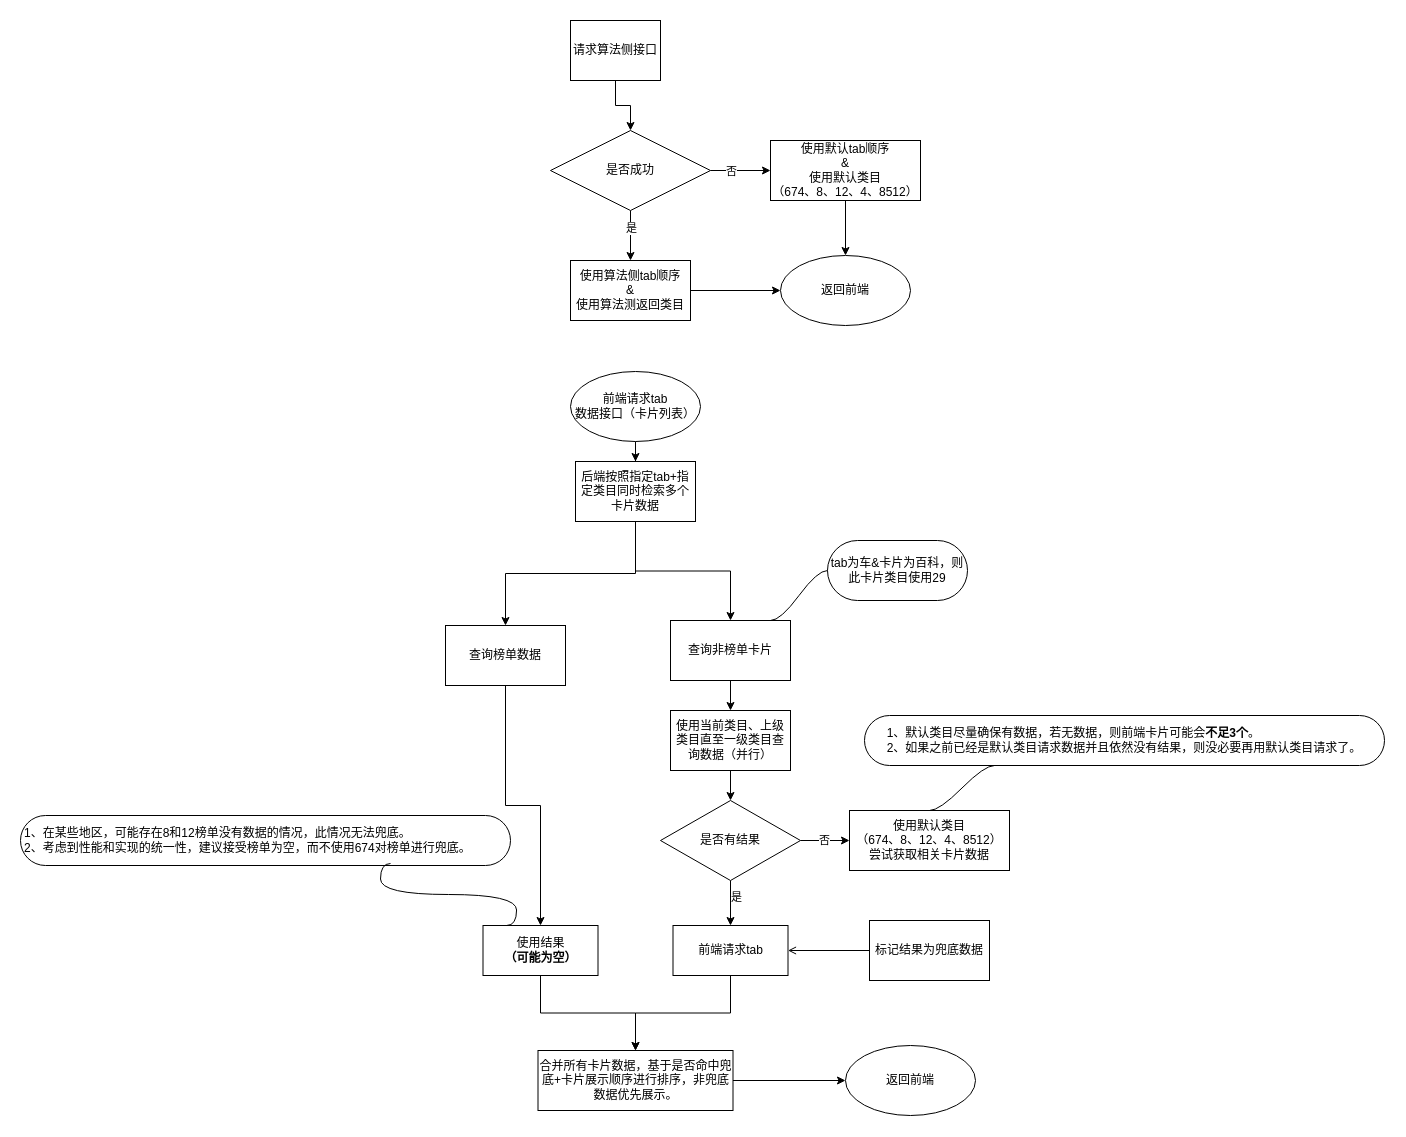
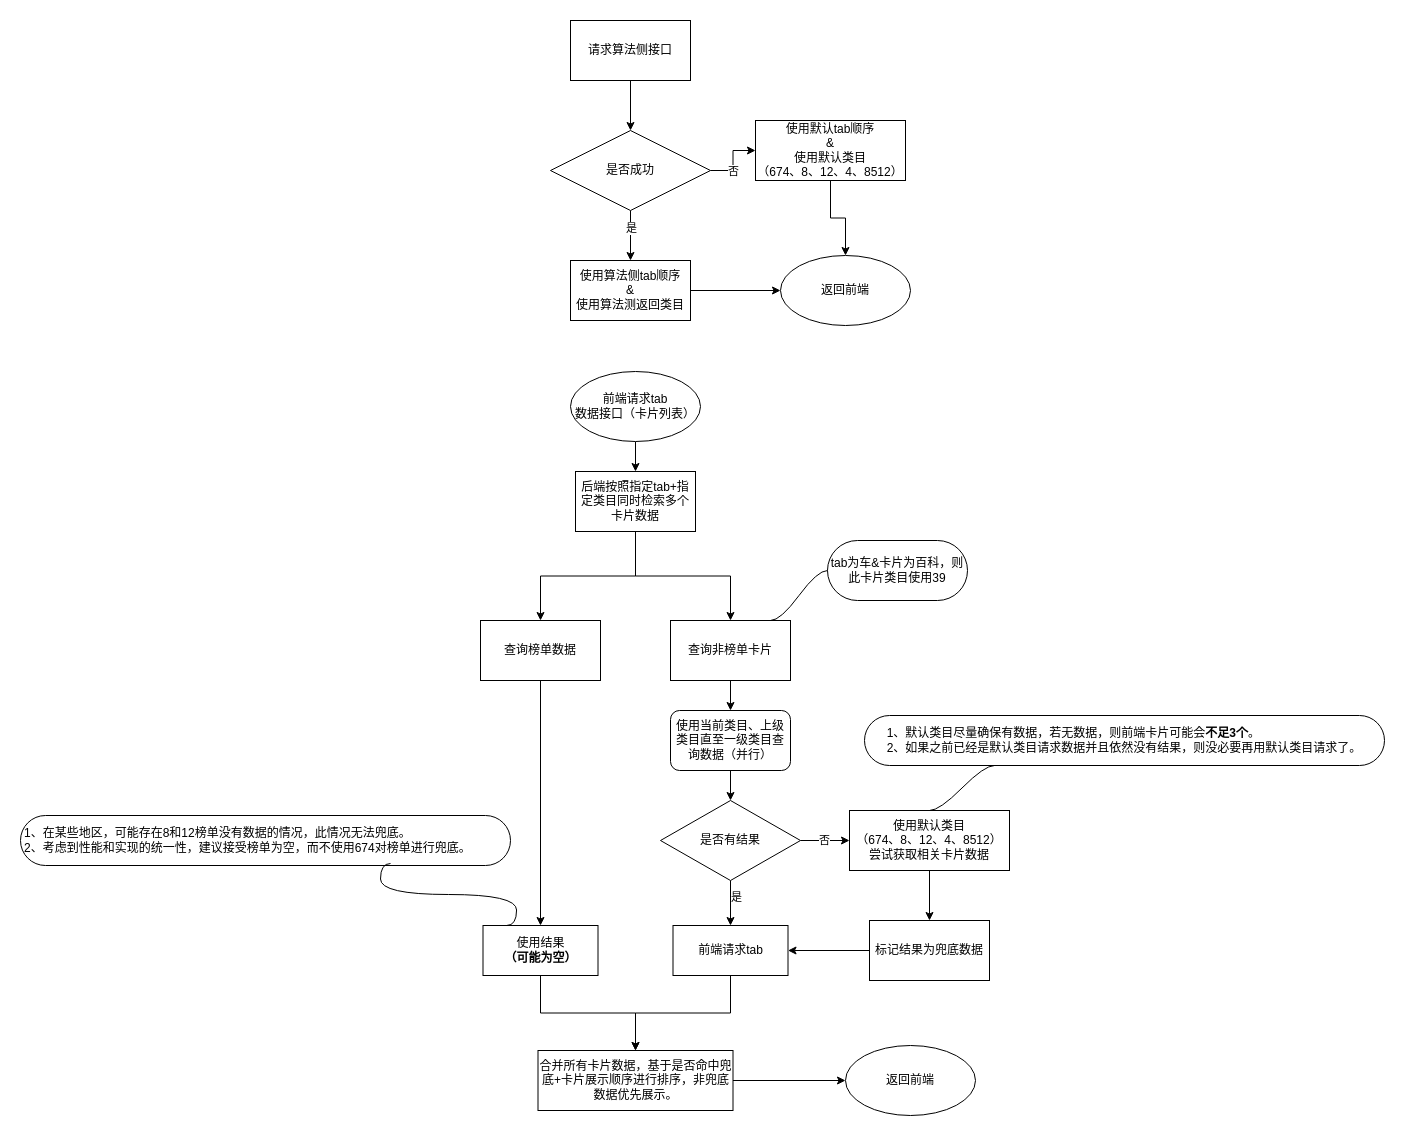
node "请求算法侧接口": size 90x60 -> 120x60
node "使用默认tab顺序 & 使用默认类目 （674、8、12、4、8512）": moved (846, 171) -> (831, 151)
node "后端按照指定tab+指定类目同时检索多个卡片数据": moved (636, 492) -> (636, 502)
node "tab为车&卡片为百科，则此卡片类目使用29": label "tab为车&卡片为百科，则此卡片类目使用29" -> "tab为车&卡片为百科，则此卡片类目使用39"
node "查询榜单数据": moved (506, 656) -> (541, 651)
node "使用当前类目、上级类目直至一级类目查询数据（并行）": shape rectangle -> rounded rectangle
edge "使用默认类目 （674、8、12、4、8512） 尝试获取相关卡片数据" -> "标记结果为兜底数据": added
edge "标记结果为兜底数据" -> "前端请求tab": arrowhead open -> classic
